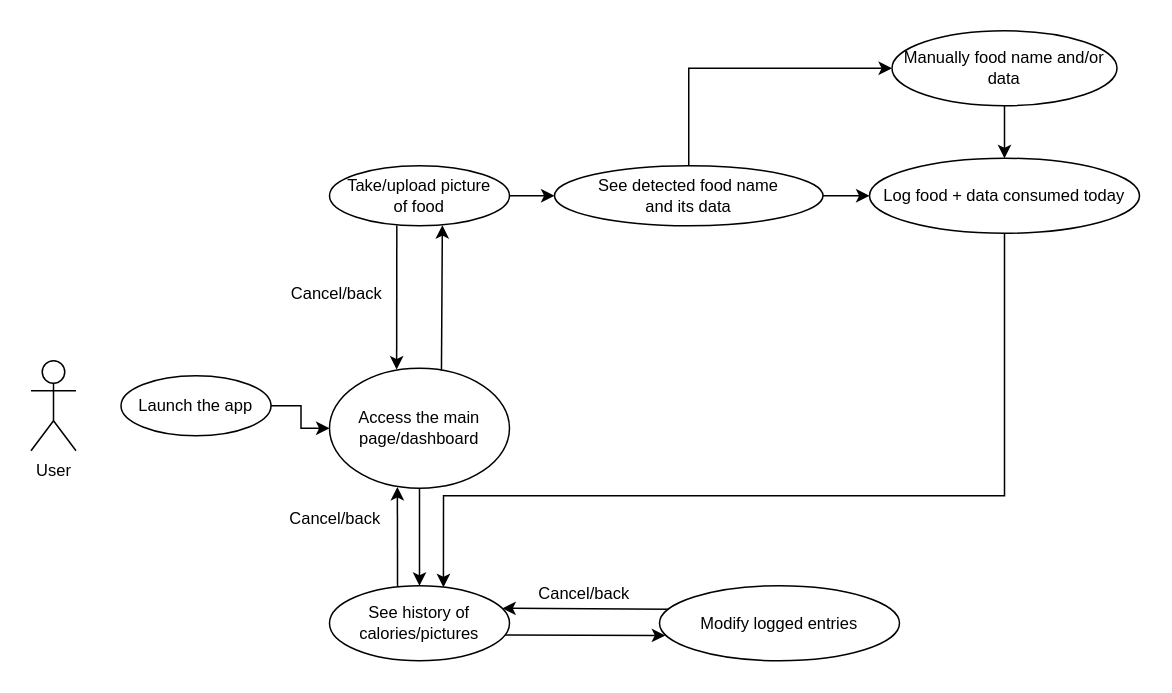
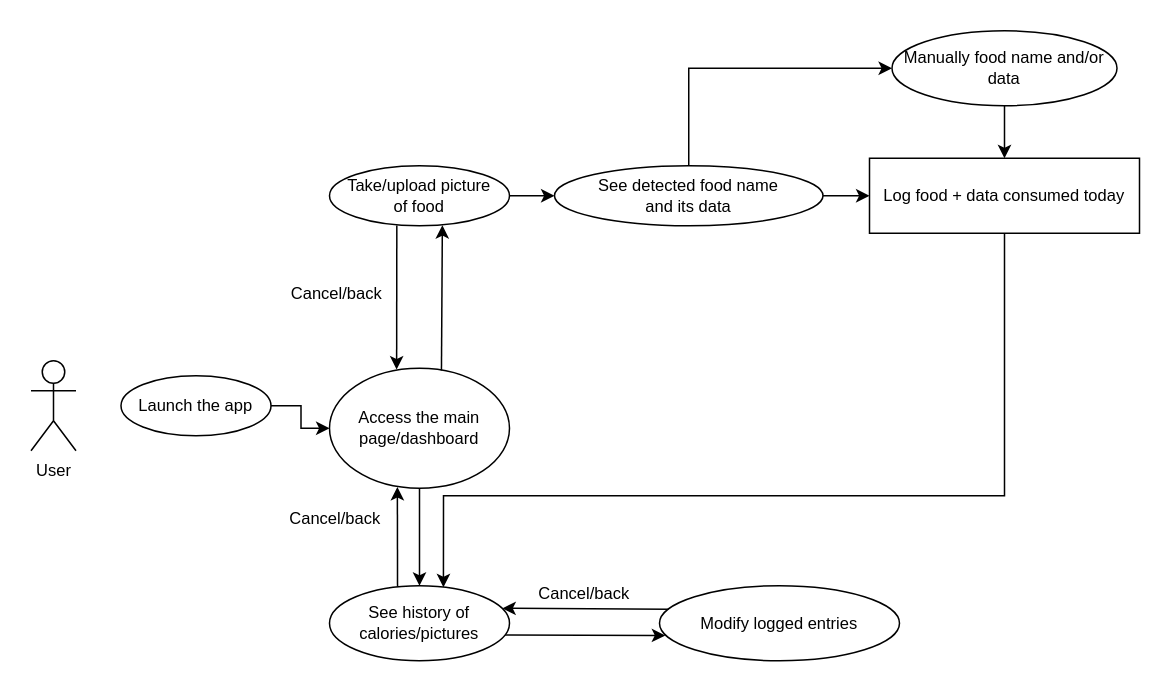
node "Log food + data consumed today": shape ellipse -> rectangle
